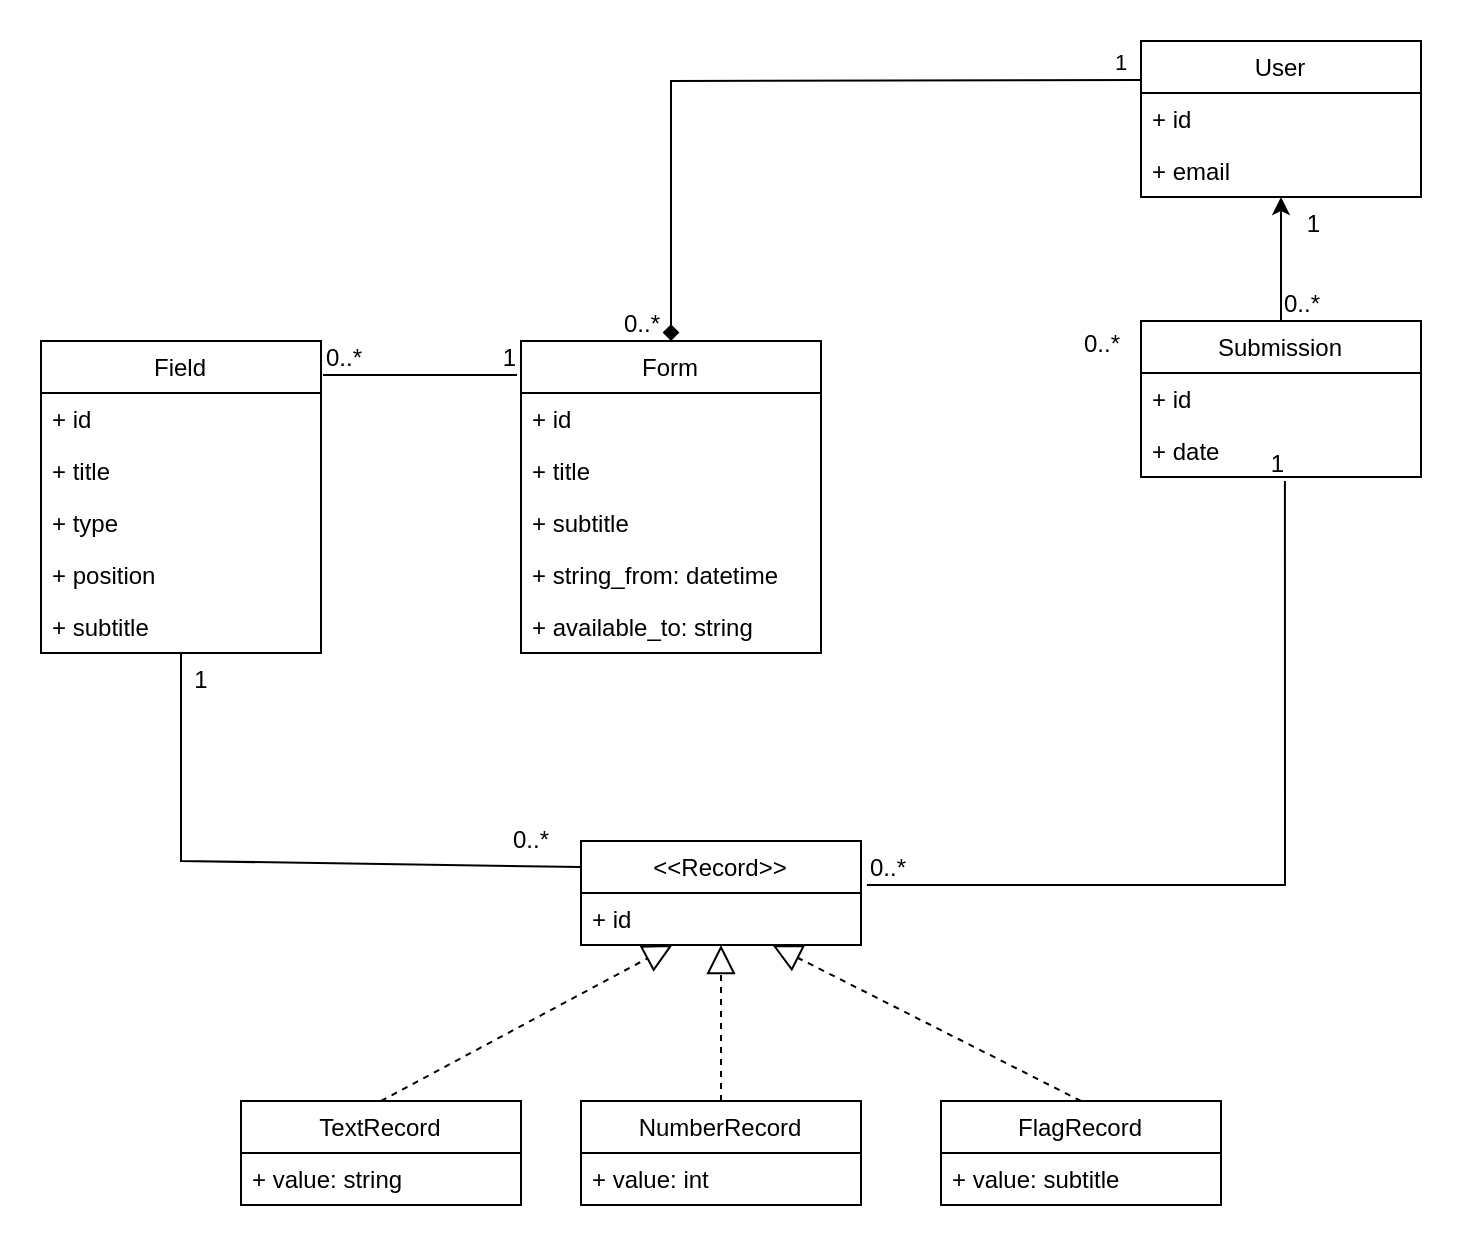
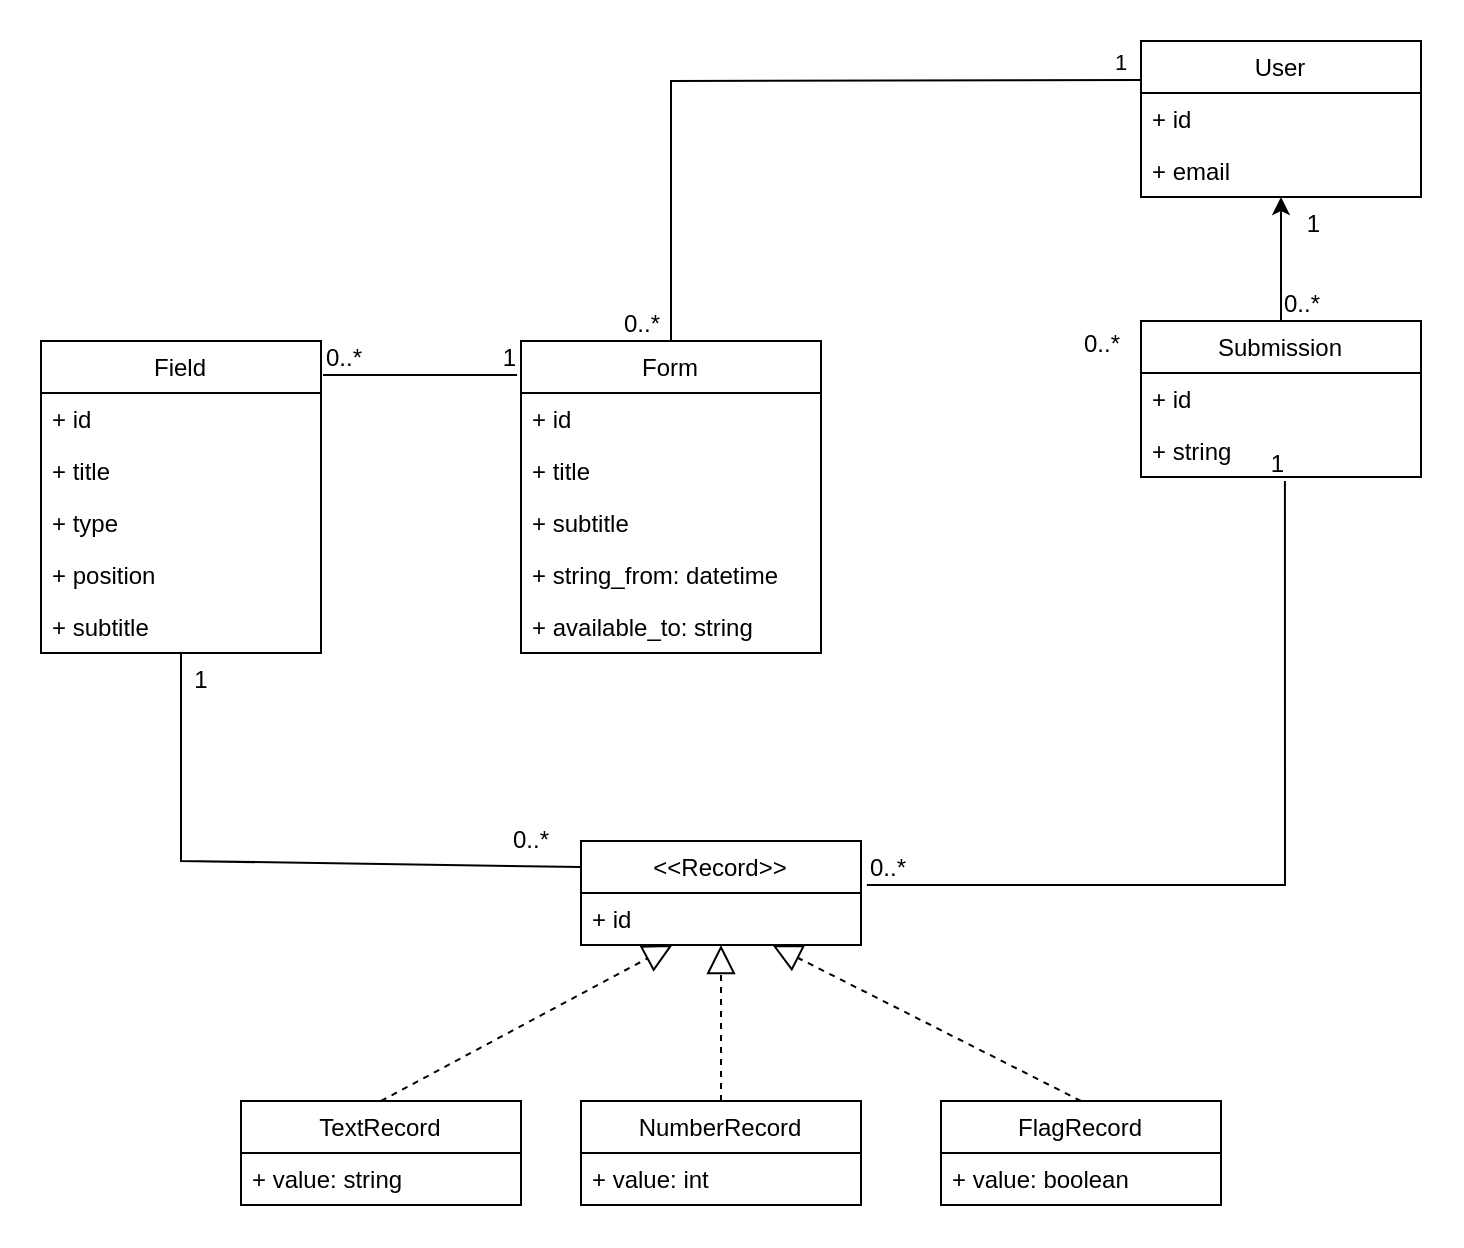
edge "User" -> "Form": arrowhead diamond -> none
node "+ date": label "+ date" -> "+ string"
node "+ value: subtitle": label "+ value: subtitle" -> "+ value: boolean"
